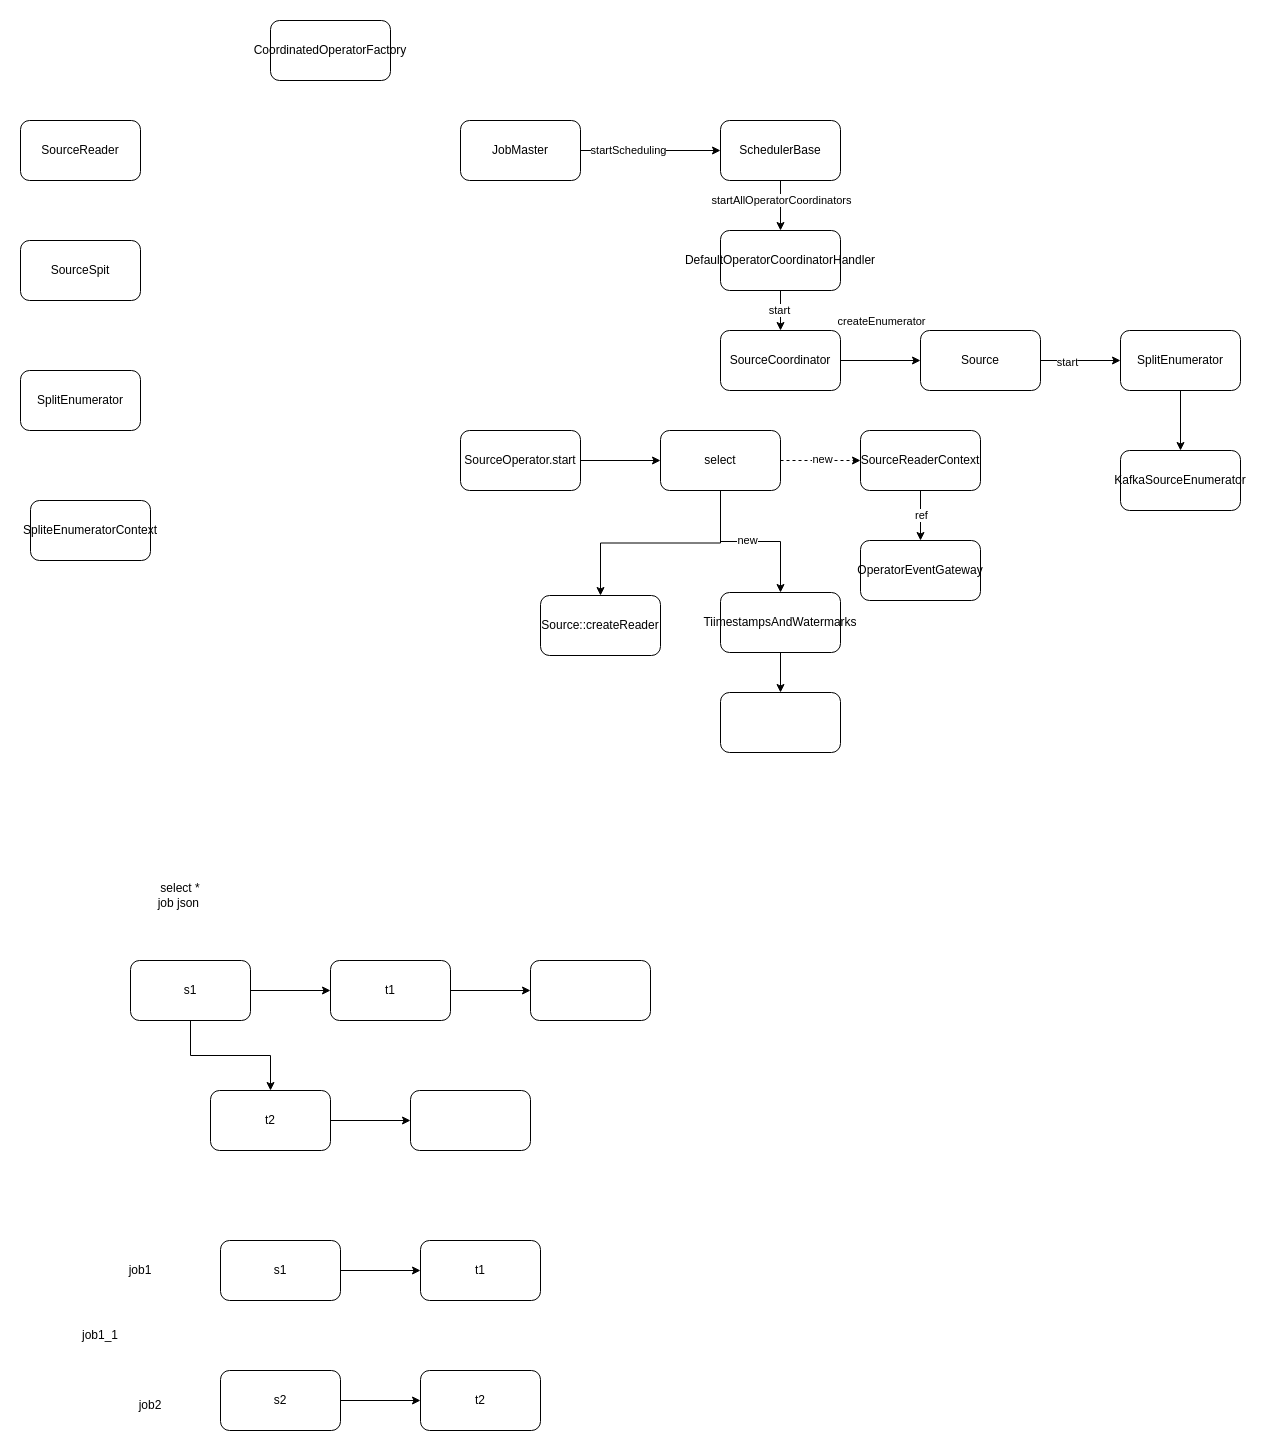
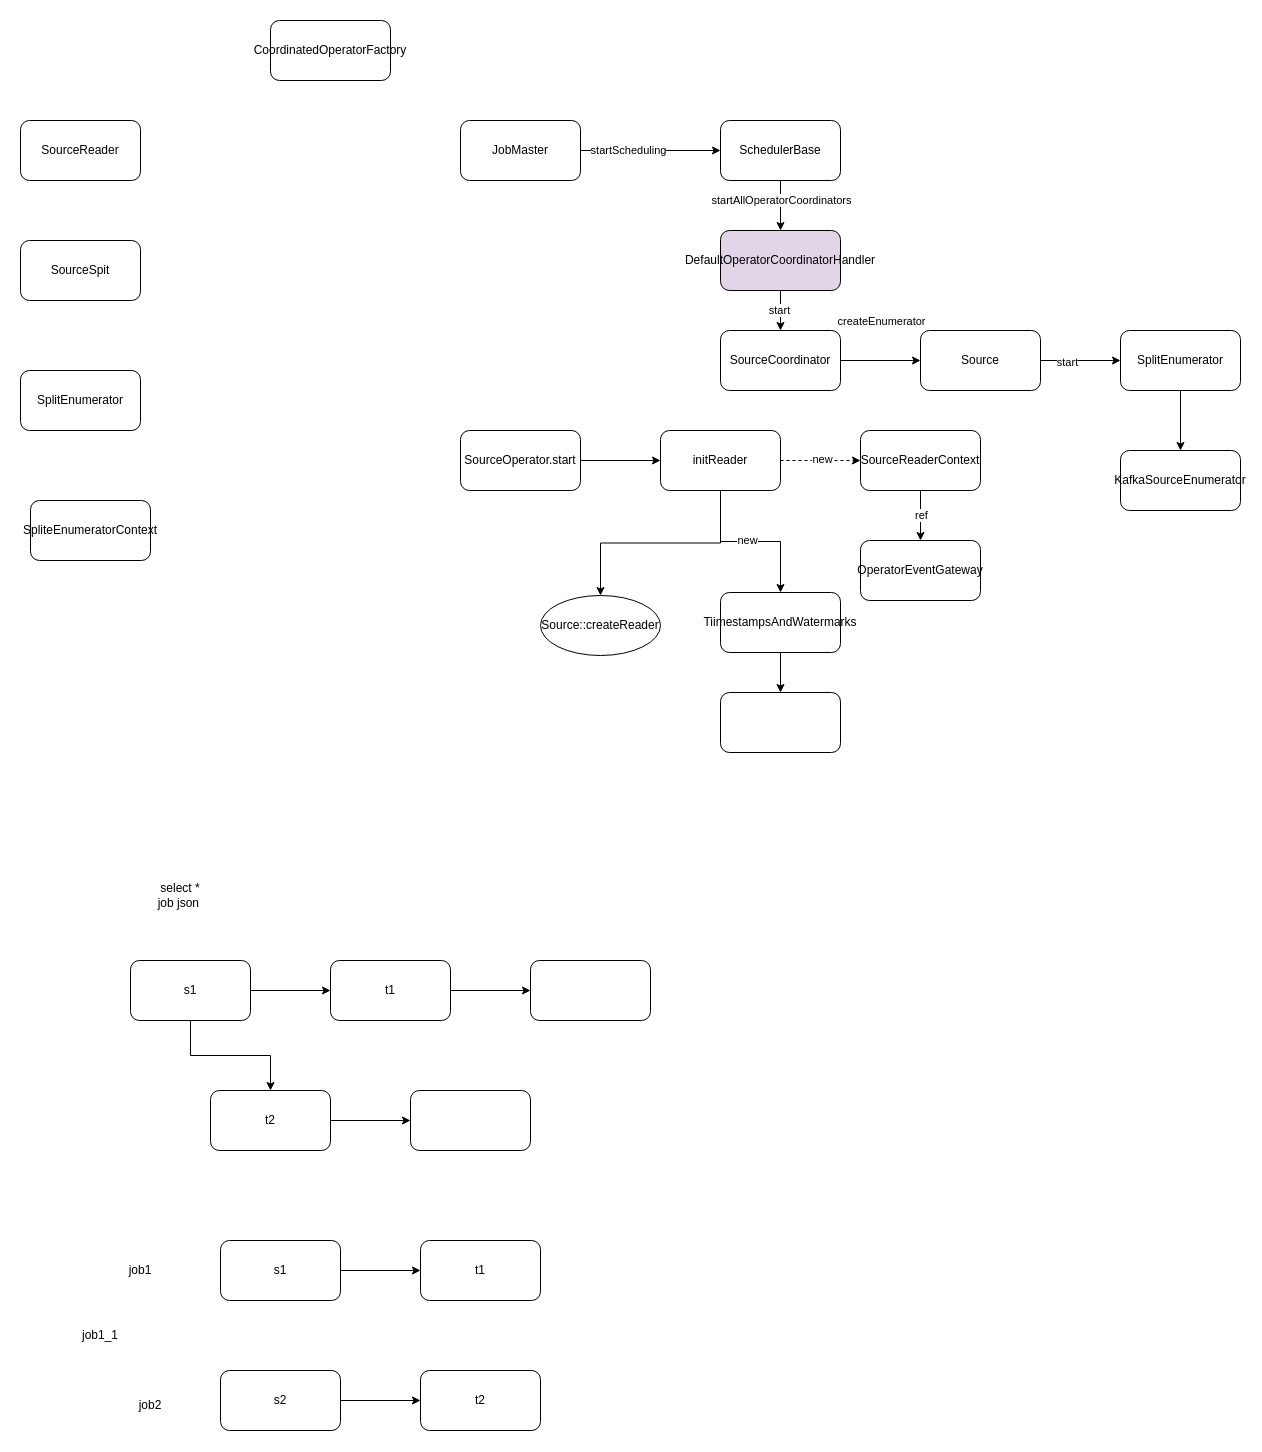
node "DefaultOperatorCoordinatorHandler": fillcolor #ffffff -> #e1d5e7
node "select": label "select" -> "initReader"
node "Source::createReader": shape rounded rectangle -> ellipse
